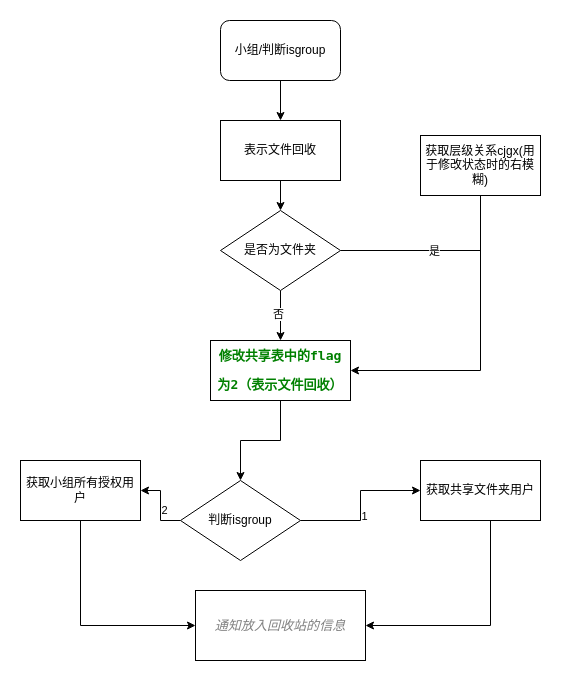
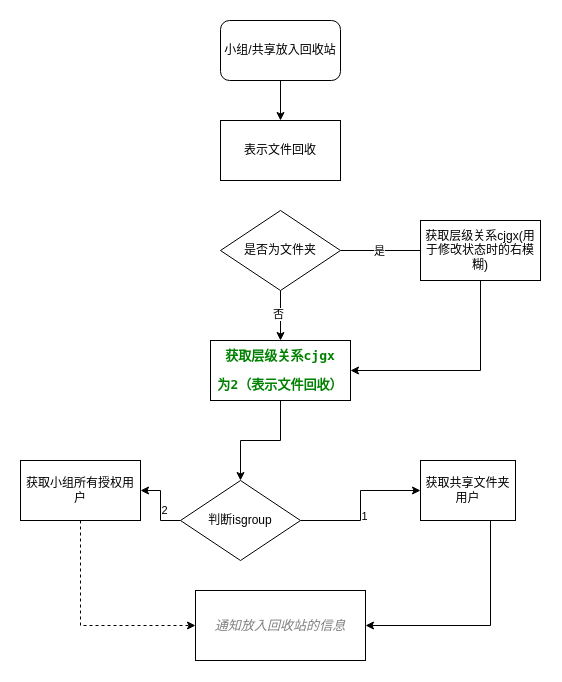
node "小组/判断isgroup": label "小组/判断isgroup" -> "小组/共享放入回收站"
node "获取层级关系cjgx(用于修改状态时的右模糊)": moved (481, 166) -> (481, 251)
edge "表示文件回收" -> "是否为文件夹": removed
node "修改共享表中的flag为2（表示文件回收）": label "修改共享表中的flag为2（表示文件回收）" -> "获取层级关系cjgx为2（表示文件回收）"
node "获取共享文件夹用户": size 120x60 -> 95x60
edge "获取小组所有授权用户" -> "通知放入回收站的信息": style solid -> dashed
